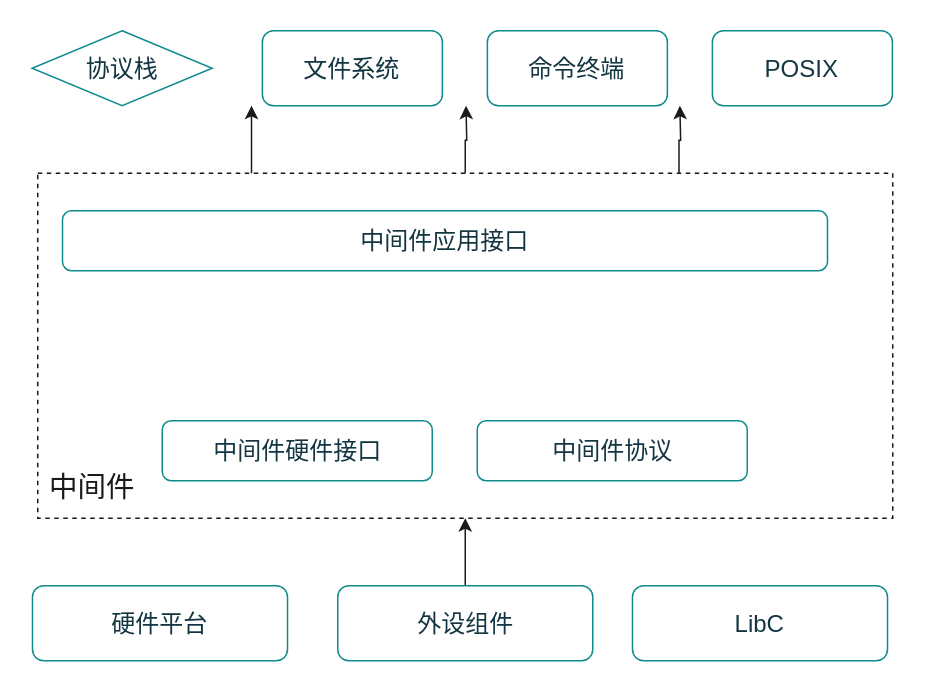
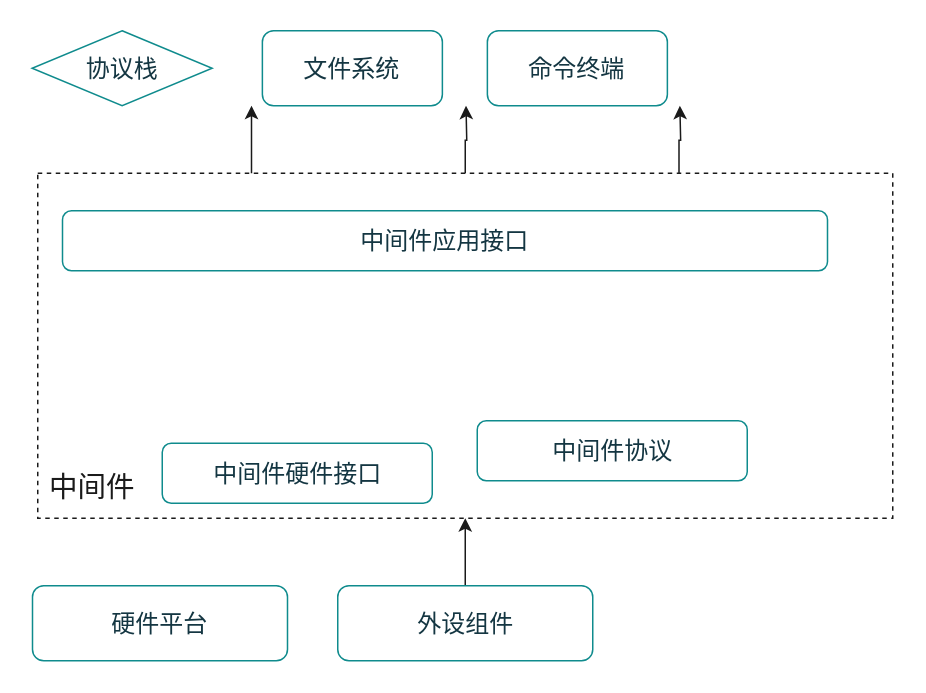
node "POSIX": removed
node "中间件硬件接口": moved (297, 451) -> (297, 473)
node "LibC": removed
